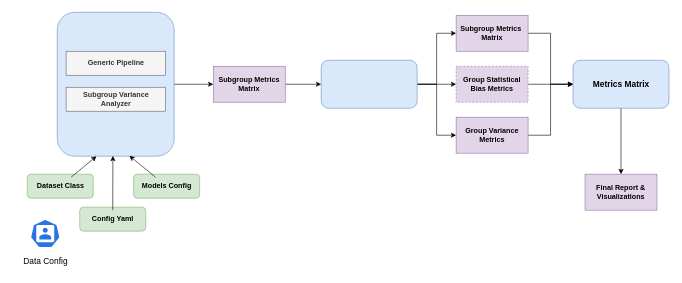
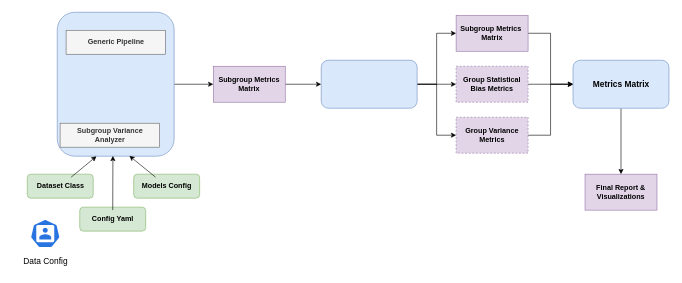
node "Generic Pipeline": moved (116, 63) -> (116, 42)
node "Subgroup Variance Analyzer": moved (116, 99) -> (110, 135)
node "Group Variance Metrics": style solid -> dashed
